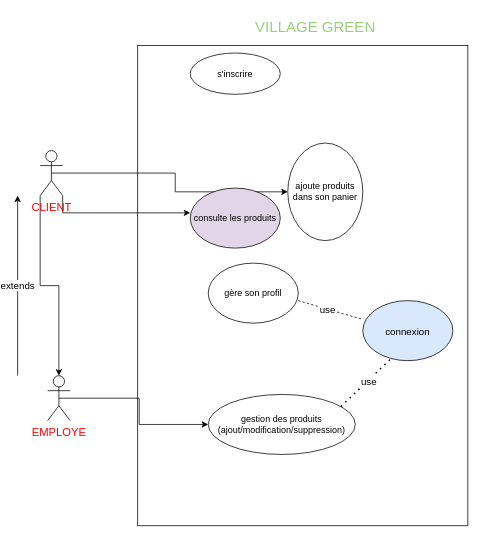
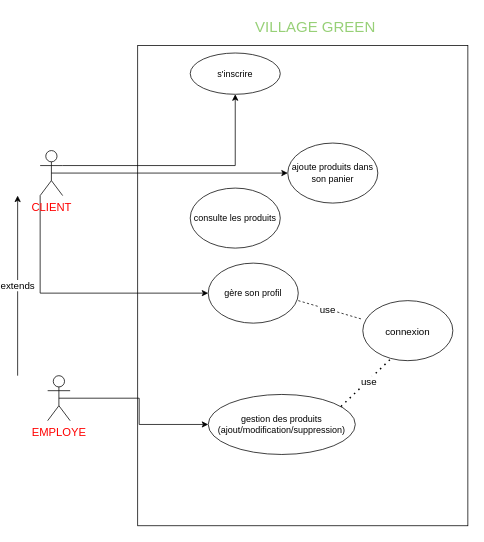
edge "CLIENT" -> "s'inscrire": added
node "ajoute produits dans son panier": size 75x98 -> 90x60
edge "CLIENT" -> "consulte les produits": removed
node "consulte les produits": fillcolor #e1d5e7 -> #ffffff
edge "CLIENT" -> "EMPLOYE": now "CLIENT" -> "gère son profil"
node "connexion": fillcolor #dae8fc -> #ffffff
